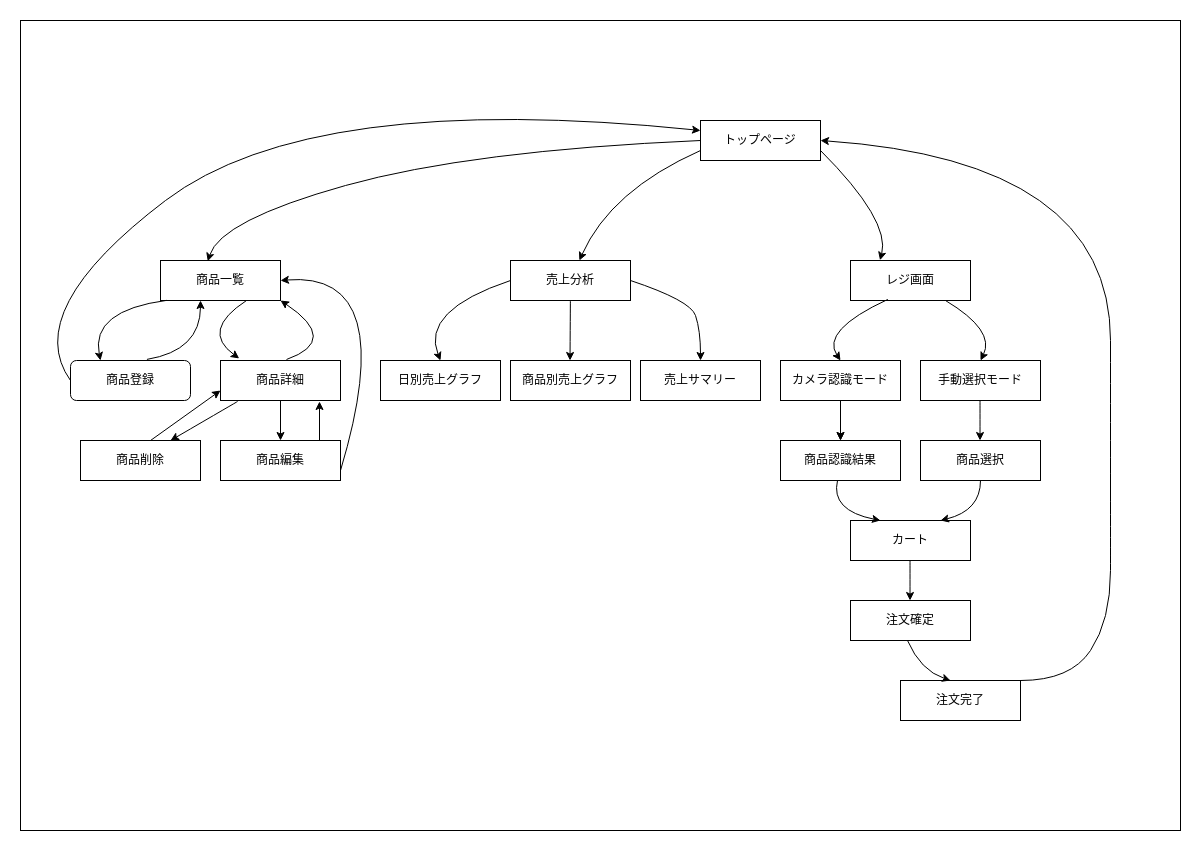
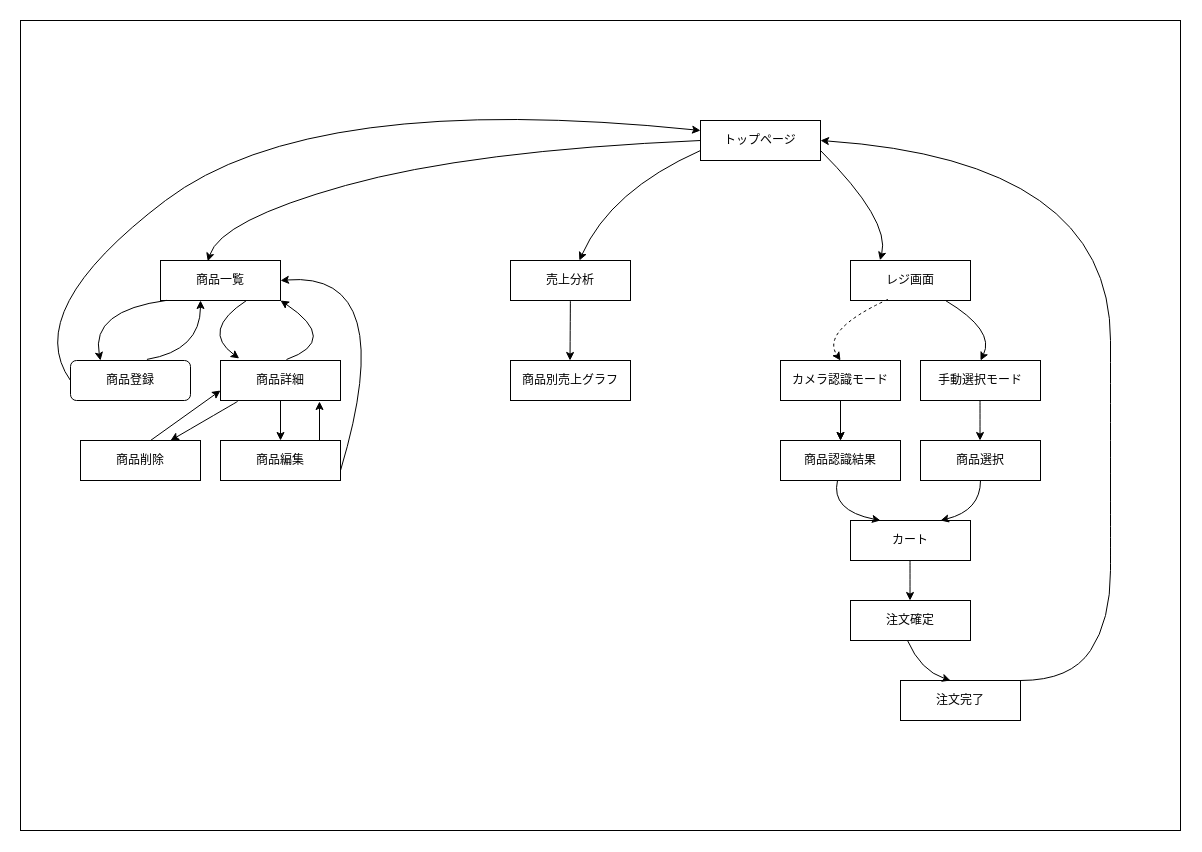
edge "売上分析" -> "売上サマリー": removed
edge "売上分析" -> "日別売上グラフ": removed
edge "レジ画面" -> "カメラ認識モード": style solid -> dashed
node "日別売上グラフ": removed
node "売上サマリー": removed
